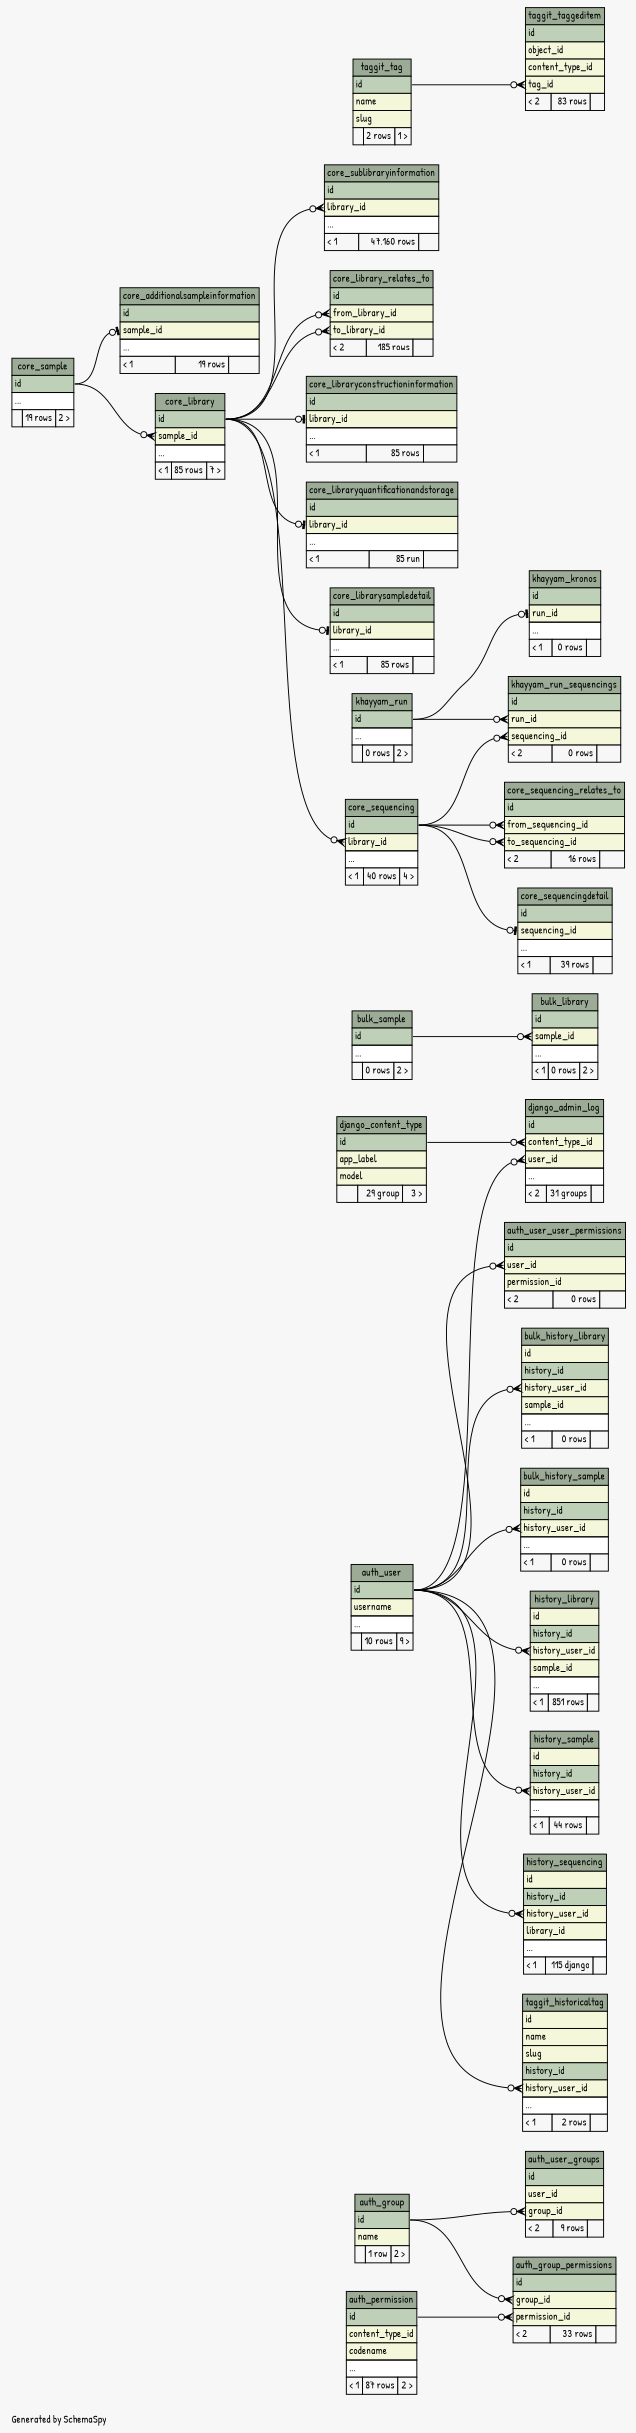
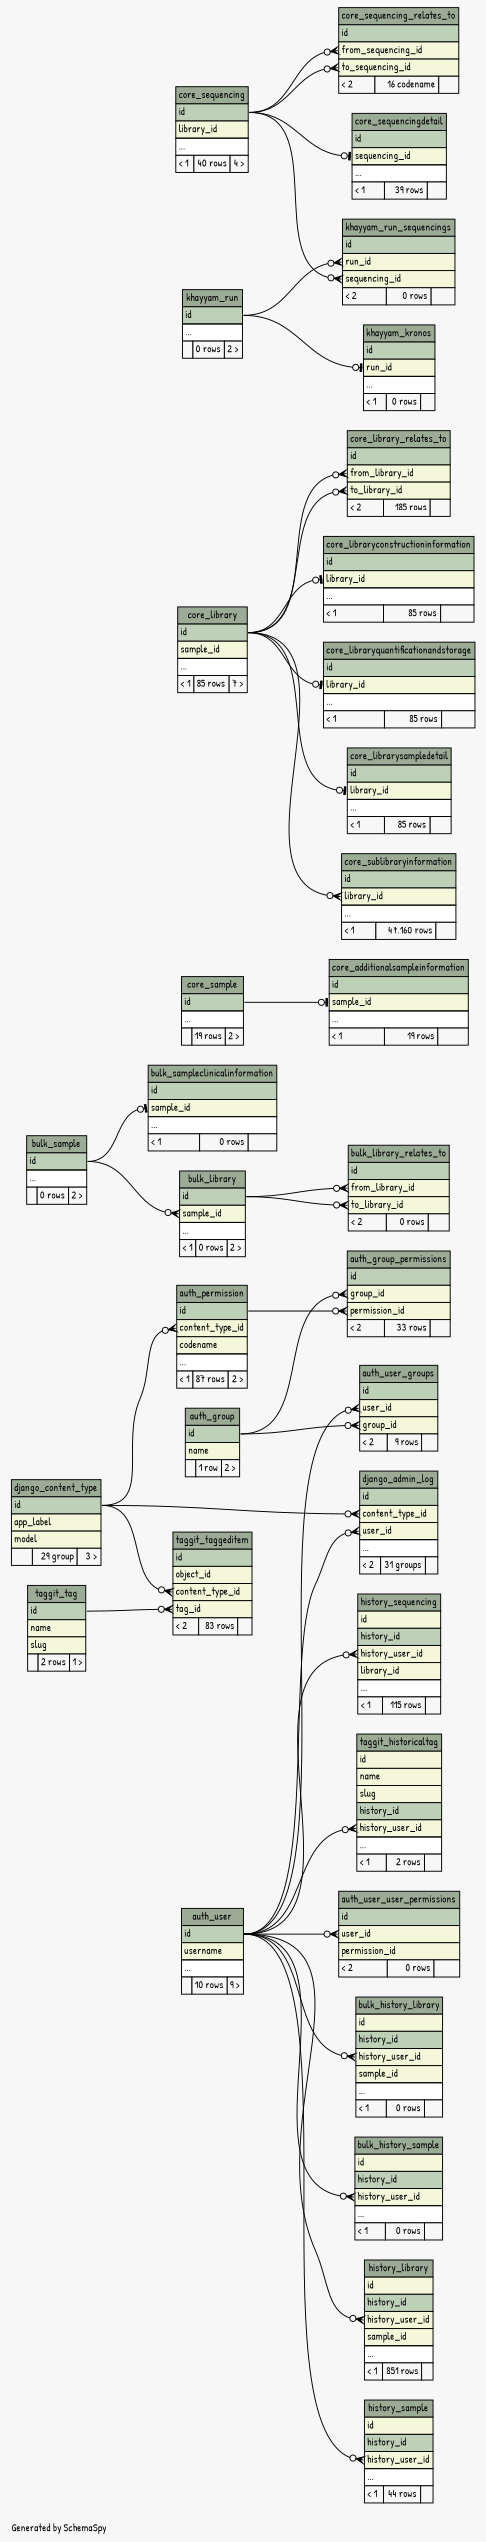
edge "core_sample" -> "core_library": removed
node "core_libraryquantificationandstorage": text "85 run" -> "85 rows"
edge "core_library" -> "core_sequencing": removed
node "core_sequencing_relates_to": text "16 rows" -> "16 codename"
node "bulk_sampleclinicalinformation": added
node "bulk_library_relates_to": added
edge "django_content_type" -> "auth_permission": added
edge "django_content_type" -> "taggit_taggeditem": added
edge "auth_user" -> "auth_user_groups": added
node "history_sequencing": text "115 django" -> "115 rows"
